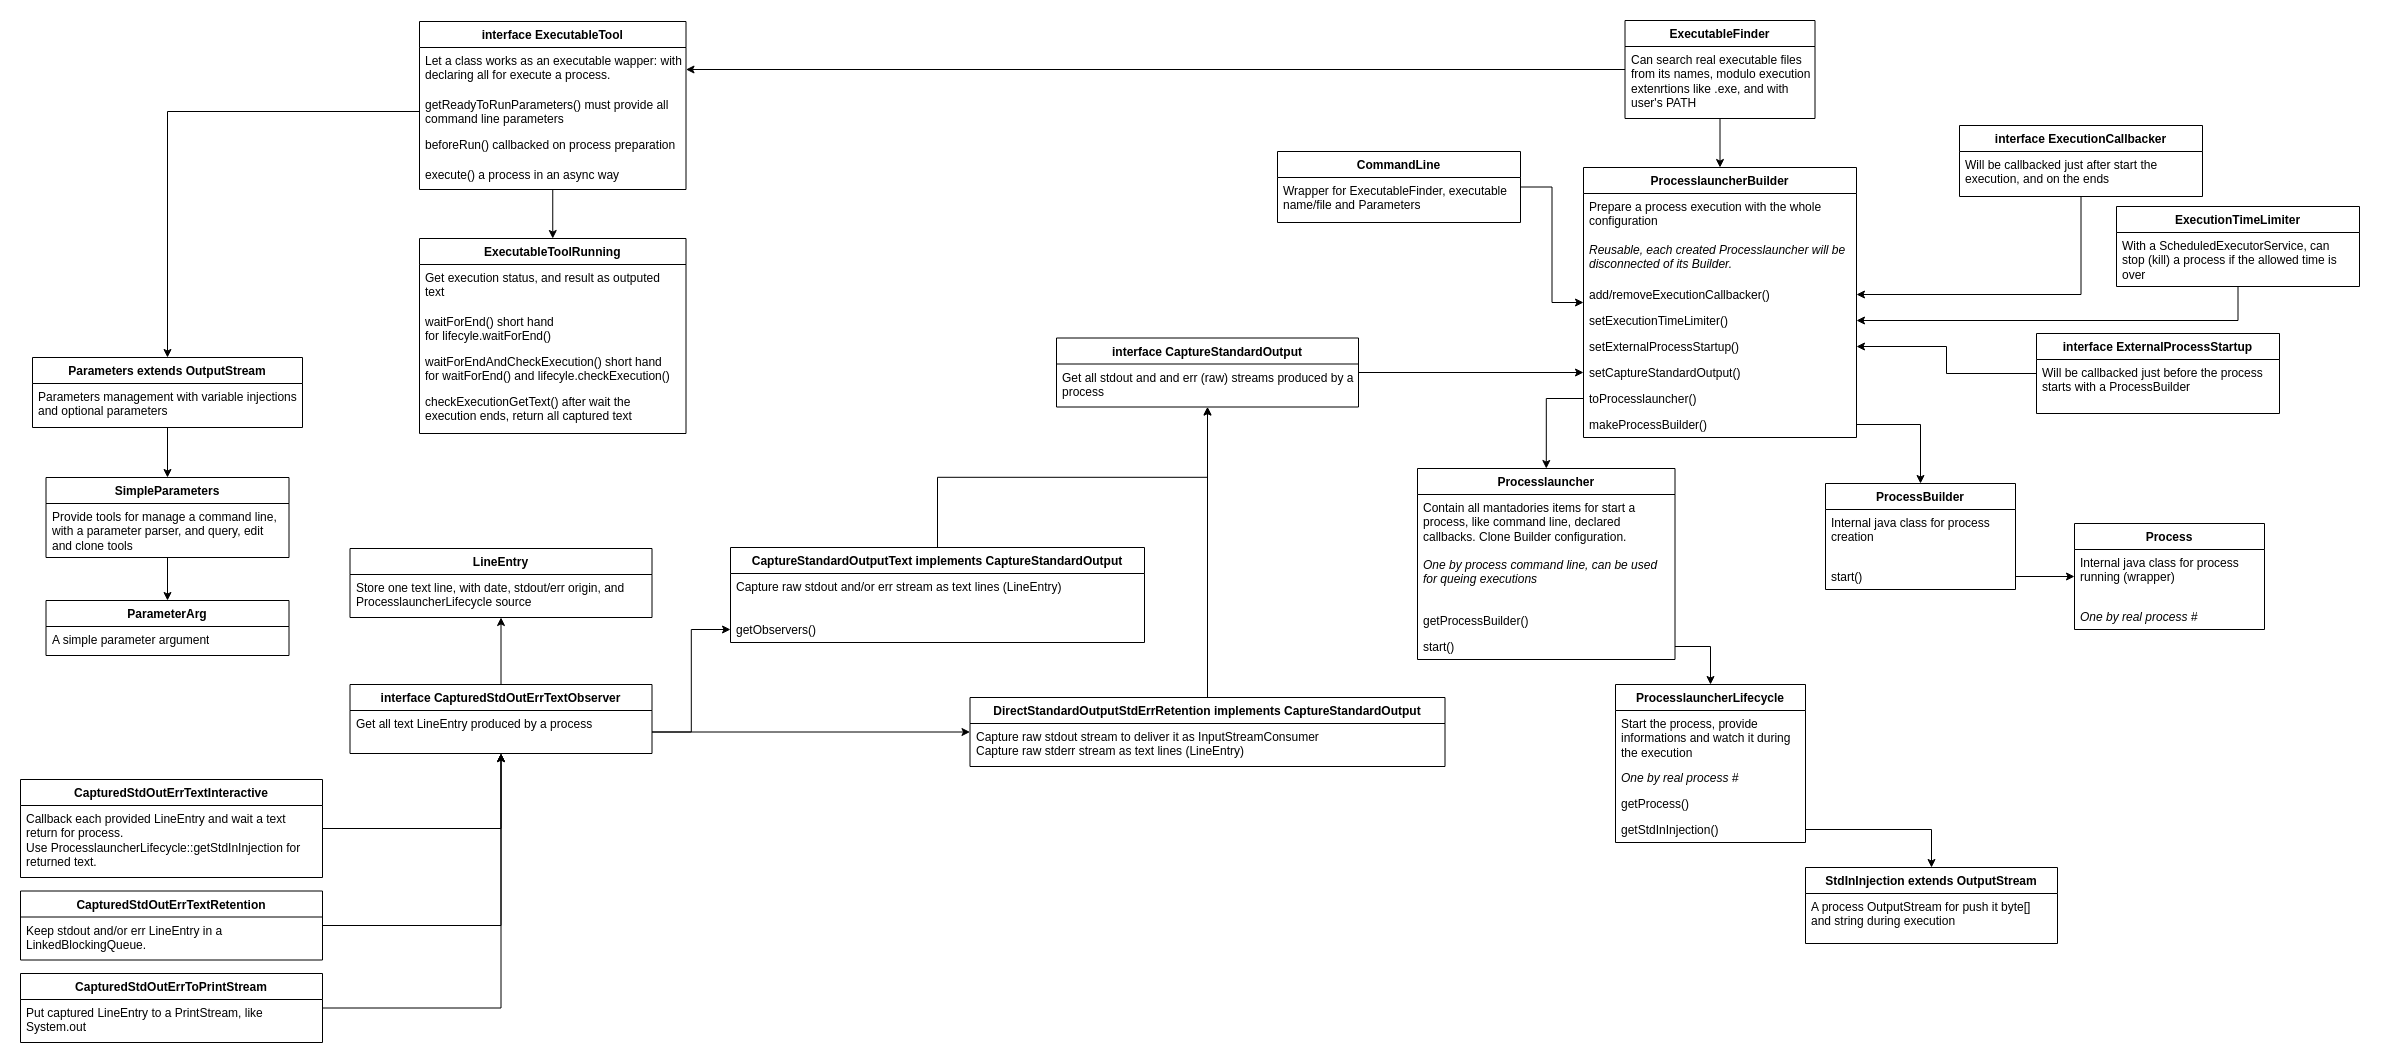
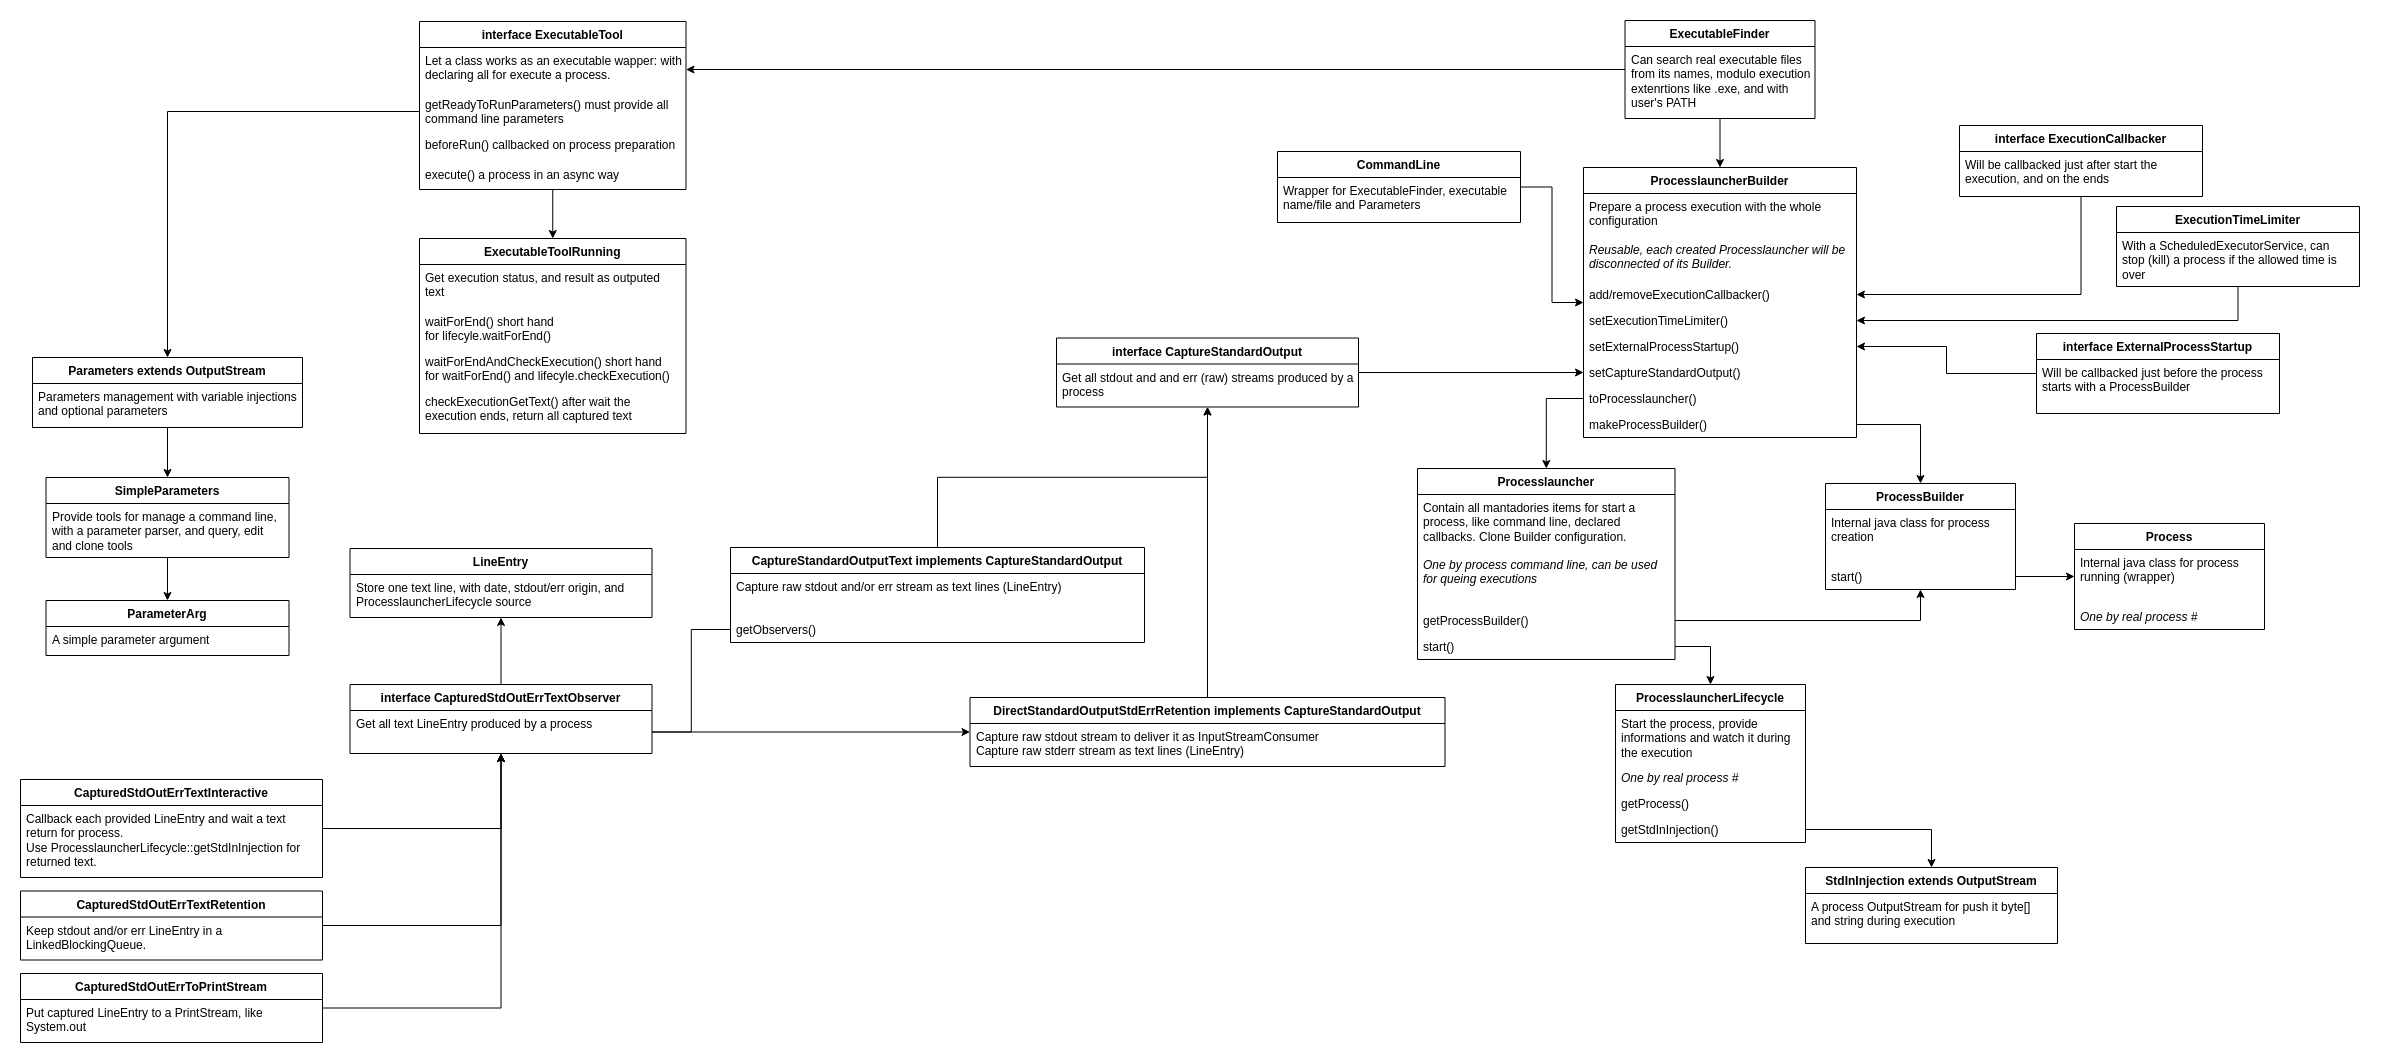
edge "getProcessBuilder()" -> "ProcessBuilder": added
edge "Get all text LineEntry produced by a process" -> "getObservers()": arrowhead classic -> none
